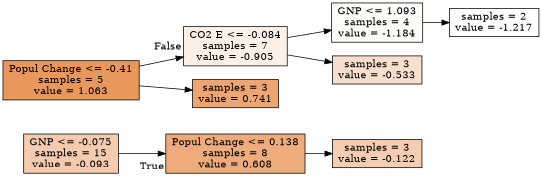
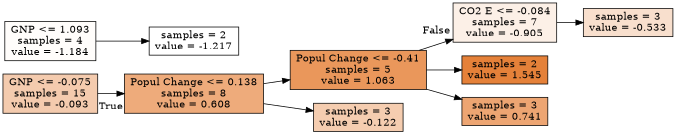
edge "CO2 E <= -0.084 samples = 7 value = -0.905" -> "GNP <= 1.093 samples = 4 value = -1.184": removed
node "samples = 2 value = 1.545": added
edge "Popul Change <= 0.138 samples = 8 value = 0.608" -> "Popul Change <= -0.41 samples = 5 value = 1.063": added
